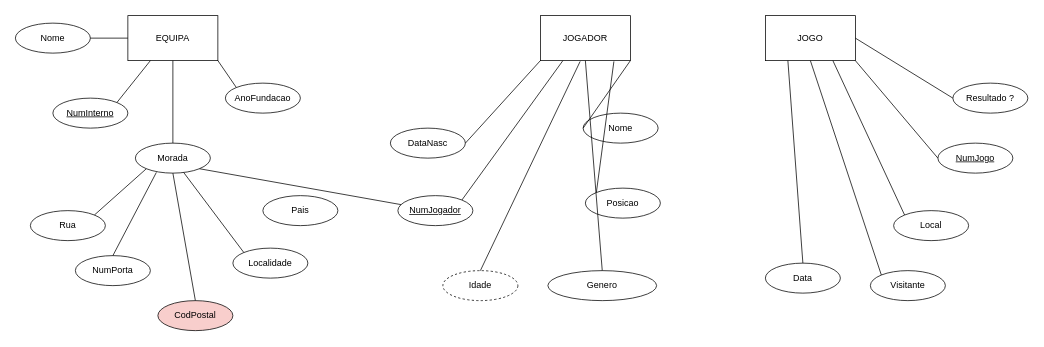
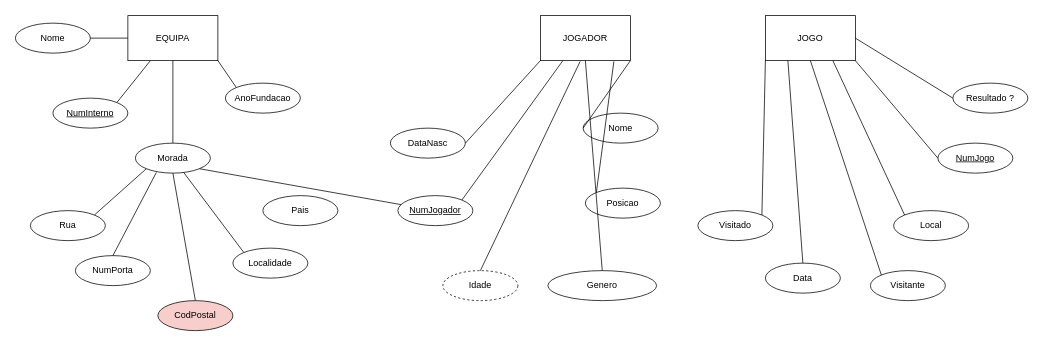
edge "JOGO" -- "Visitado": added
node "Visitado": added
